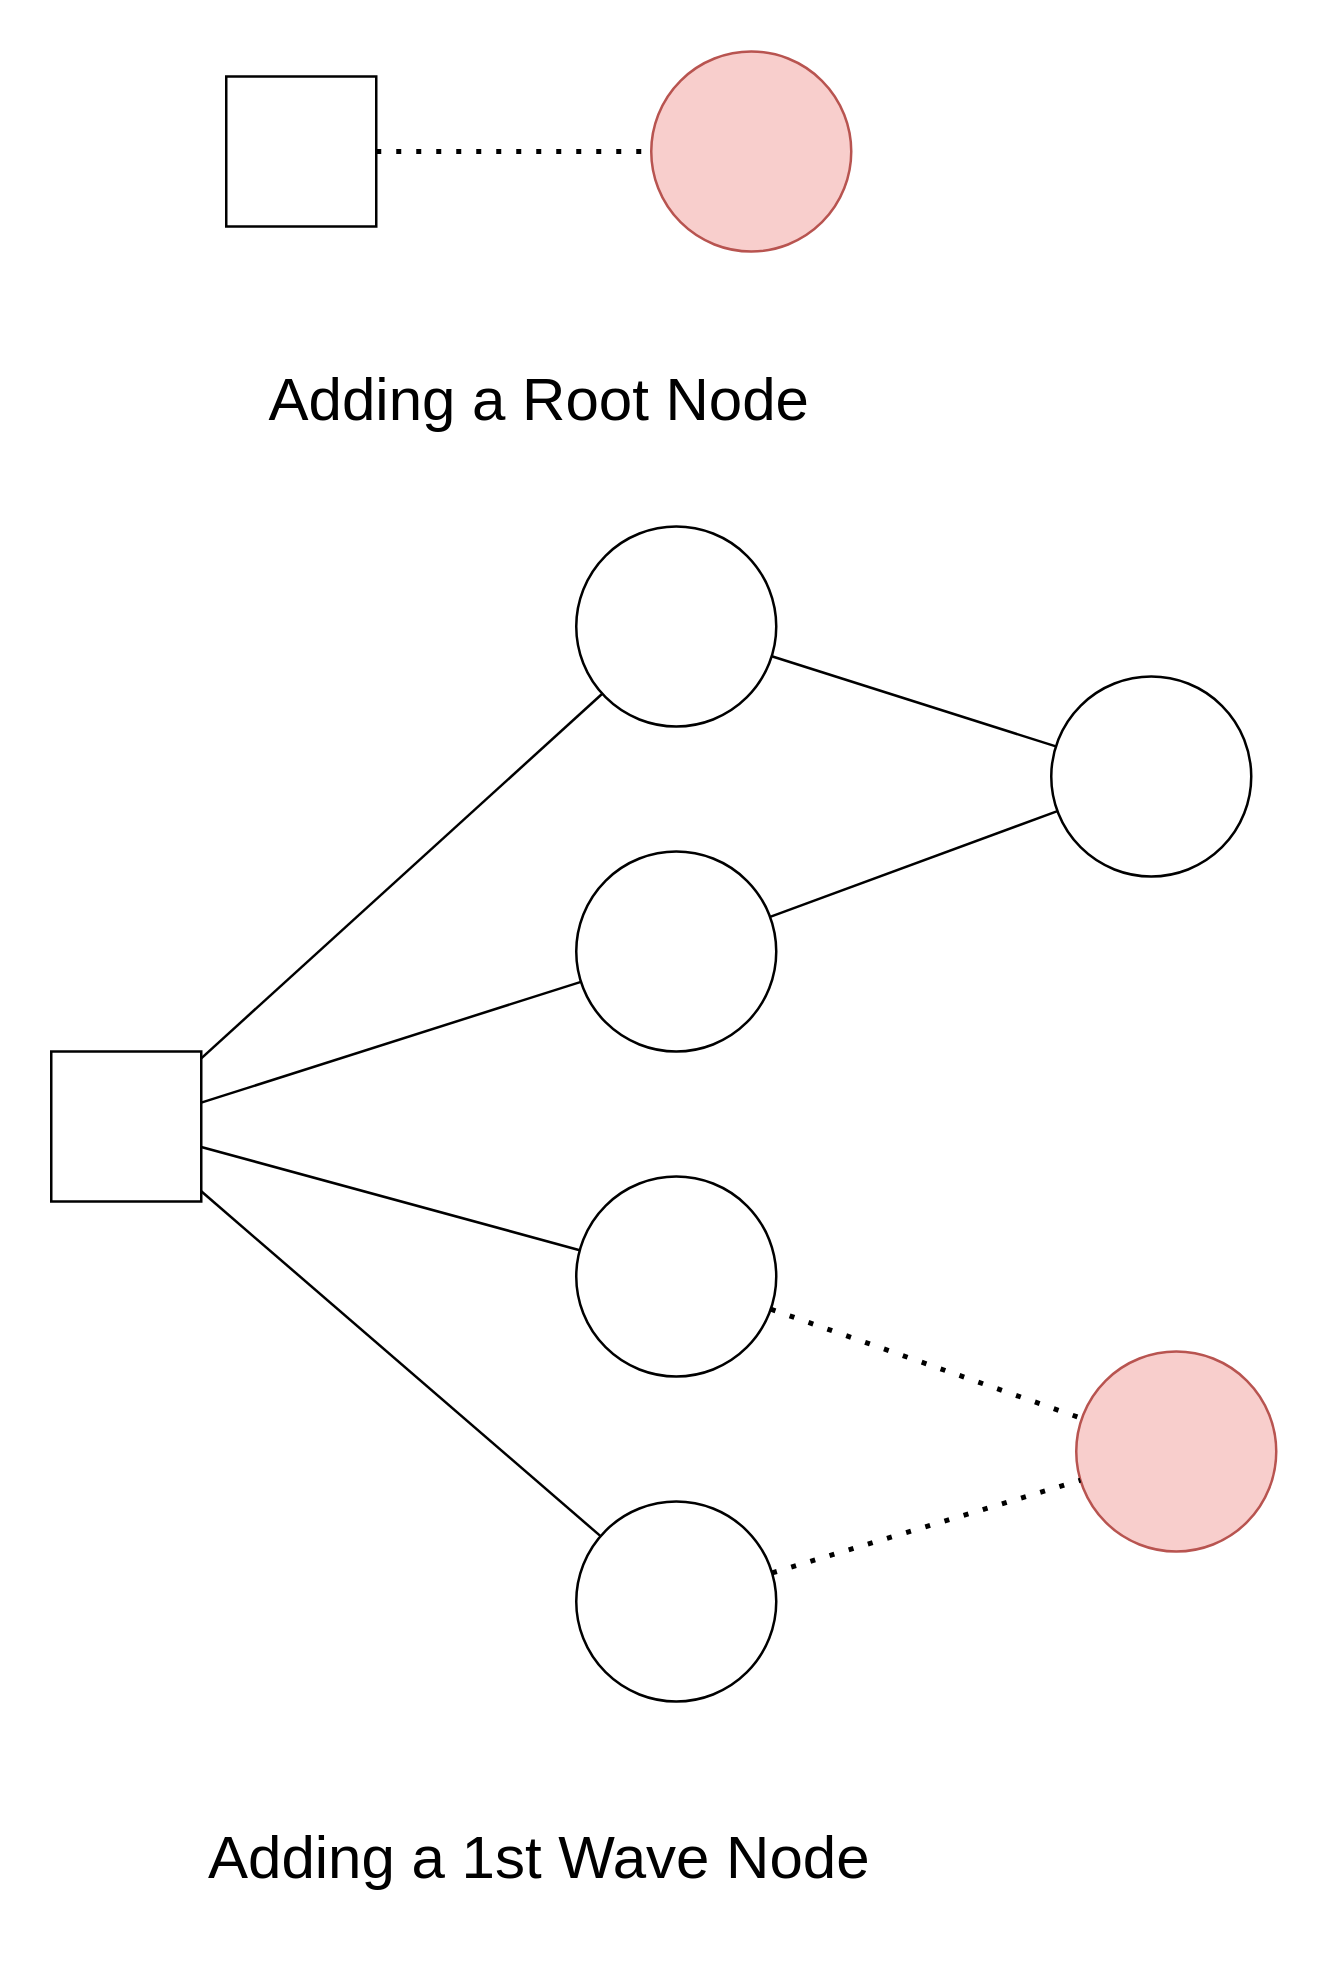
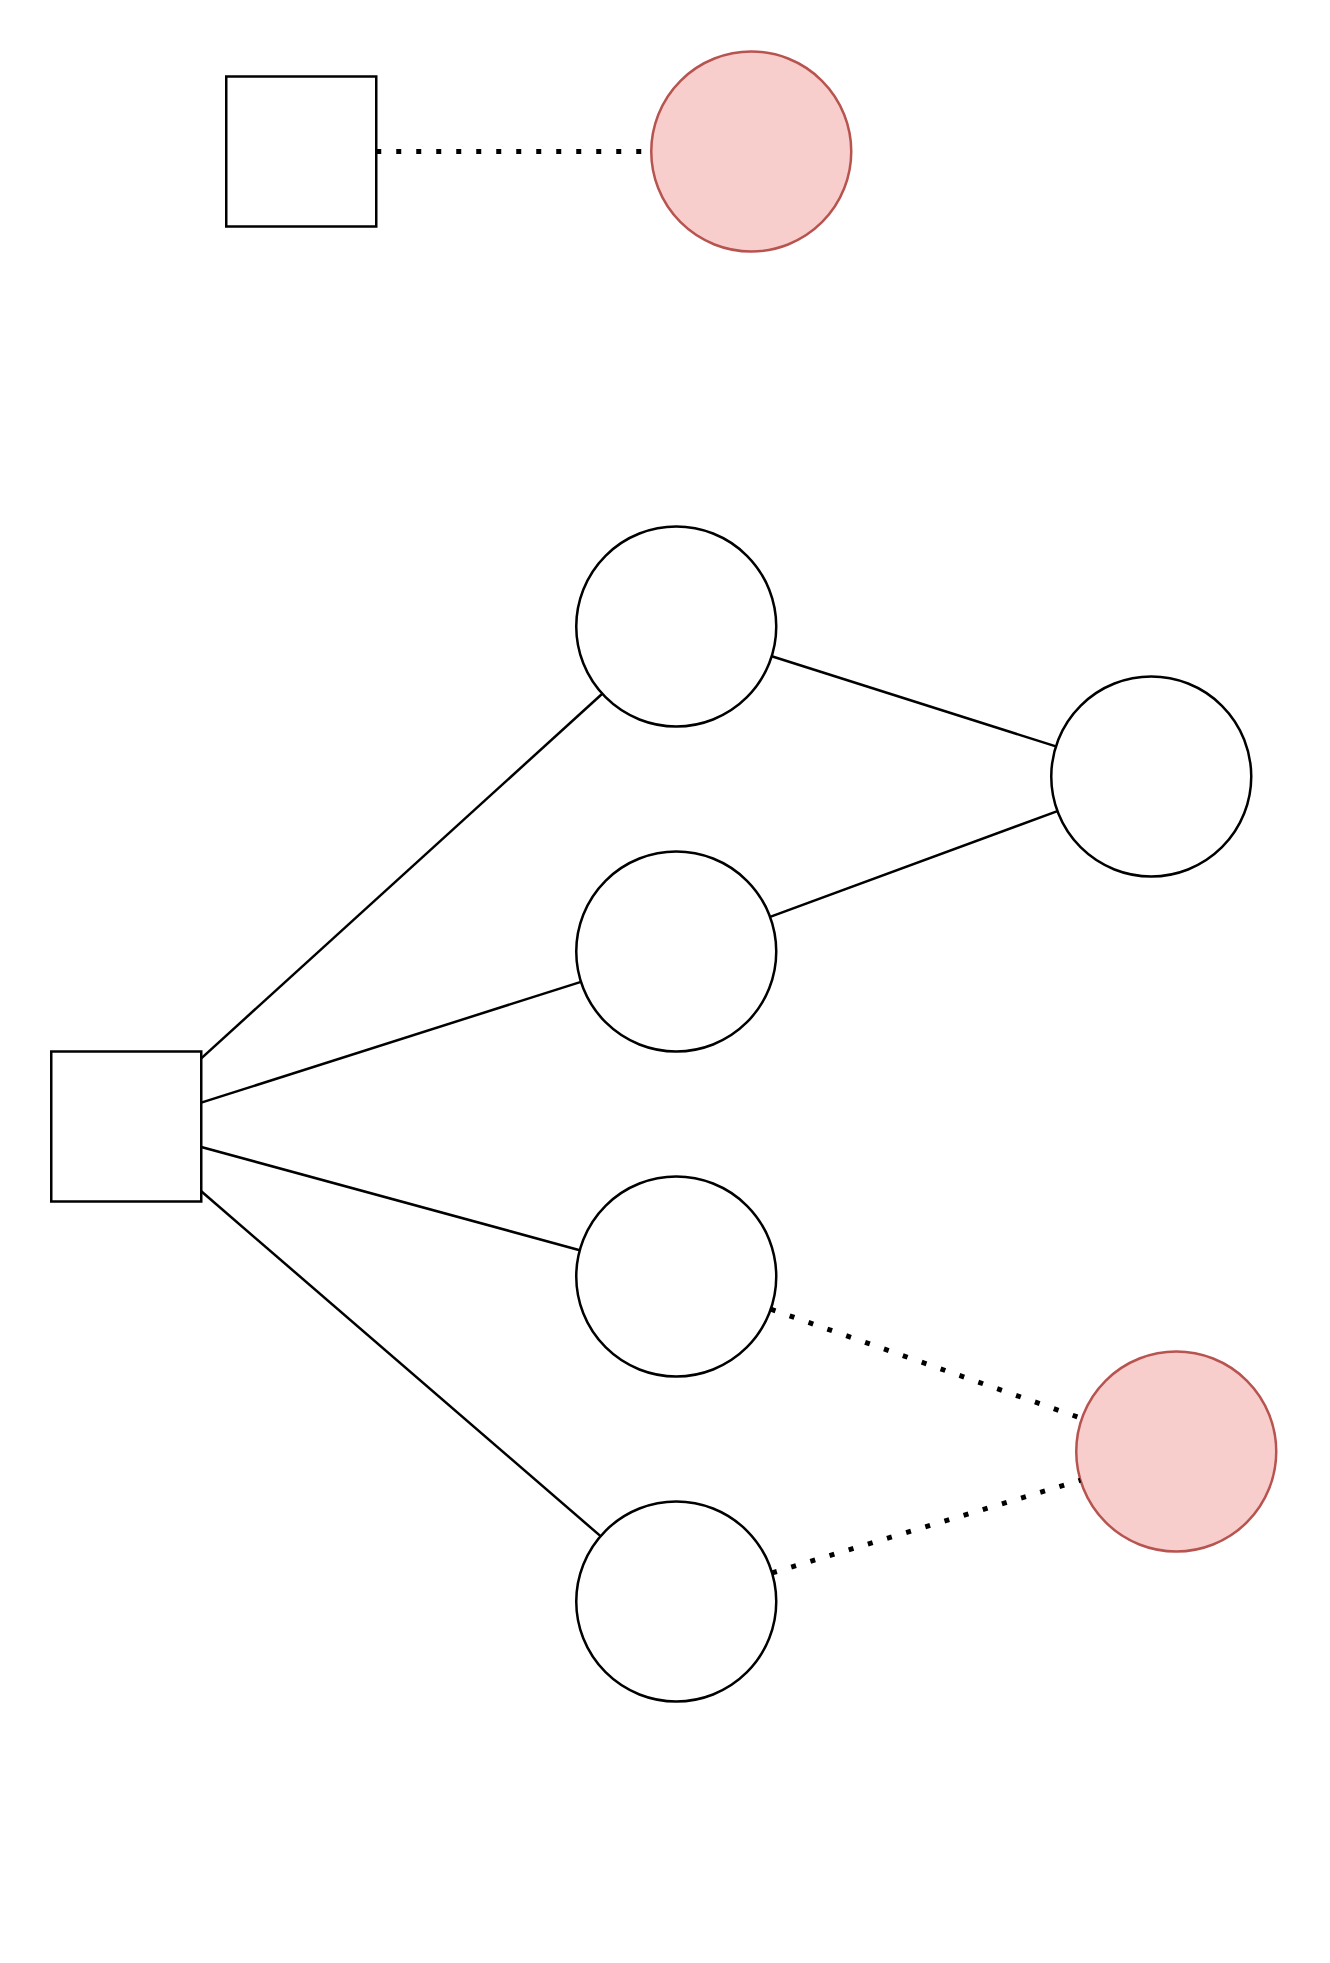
node "Adding a Root Node": removed
node "Adding a 1st Wave Node": removed
